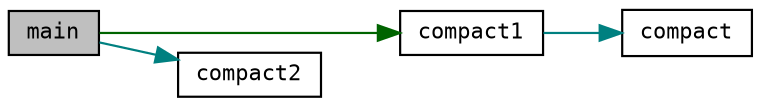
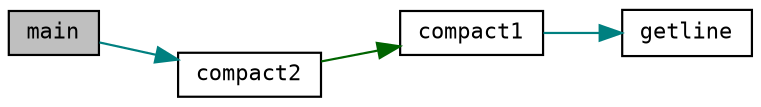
edge "main" -> "compact1": now "compact2" -> "compact1"
node "compact": label "compact" -> "getline"
